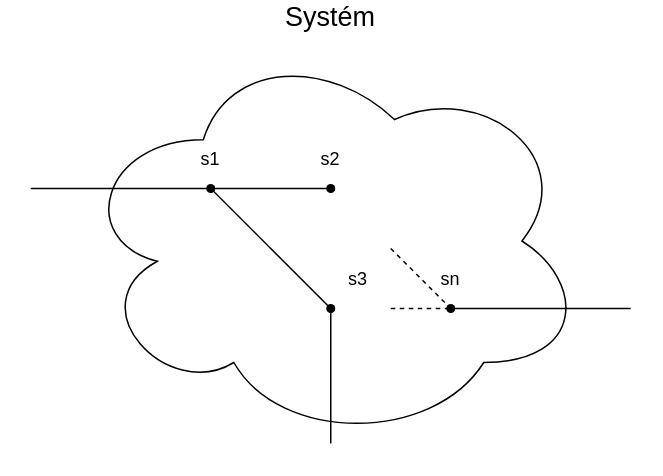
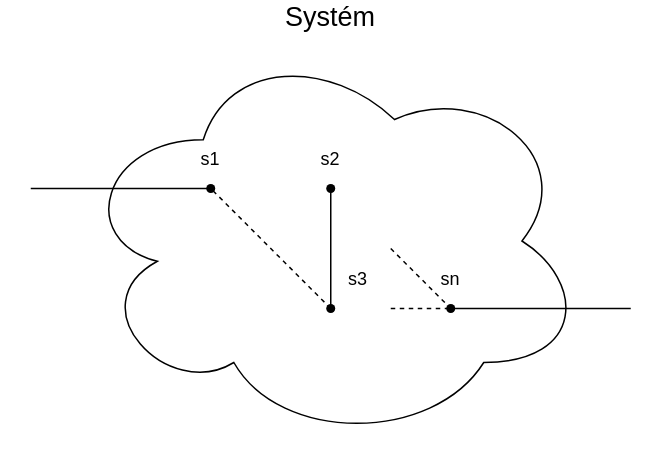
edge "s1" -- "s2": removed
edge "s1" -- "s3": style solid -> dashed
edge "Systém" -- "s3": now "s2" -- "s3"
